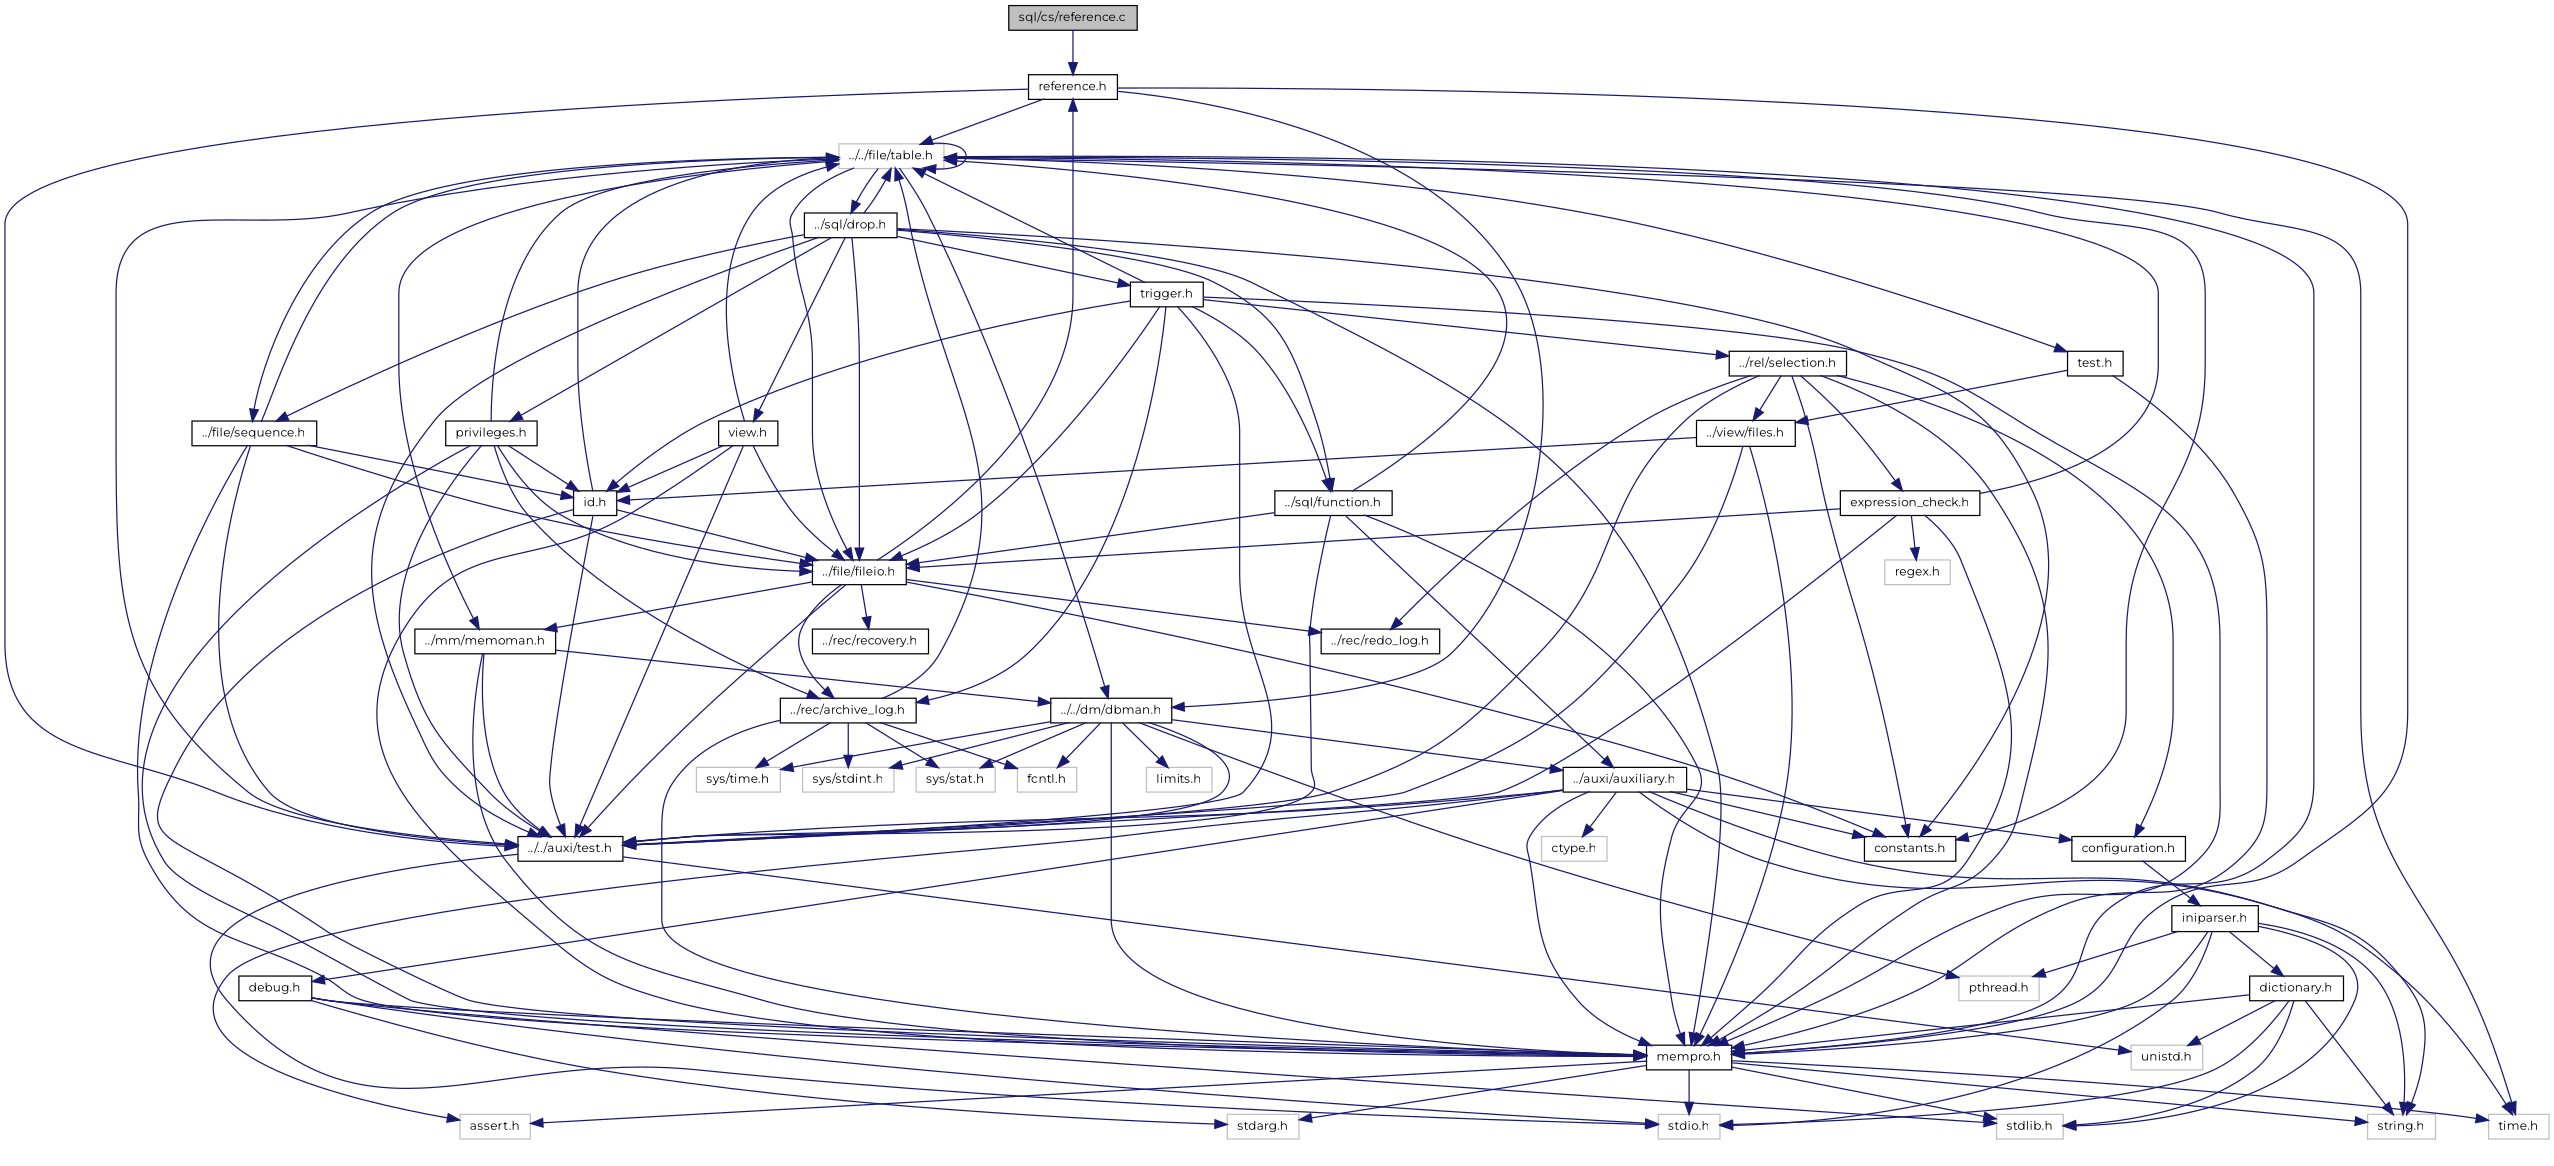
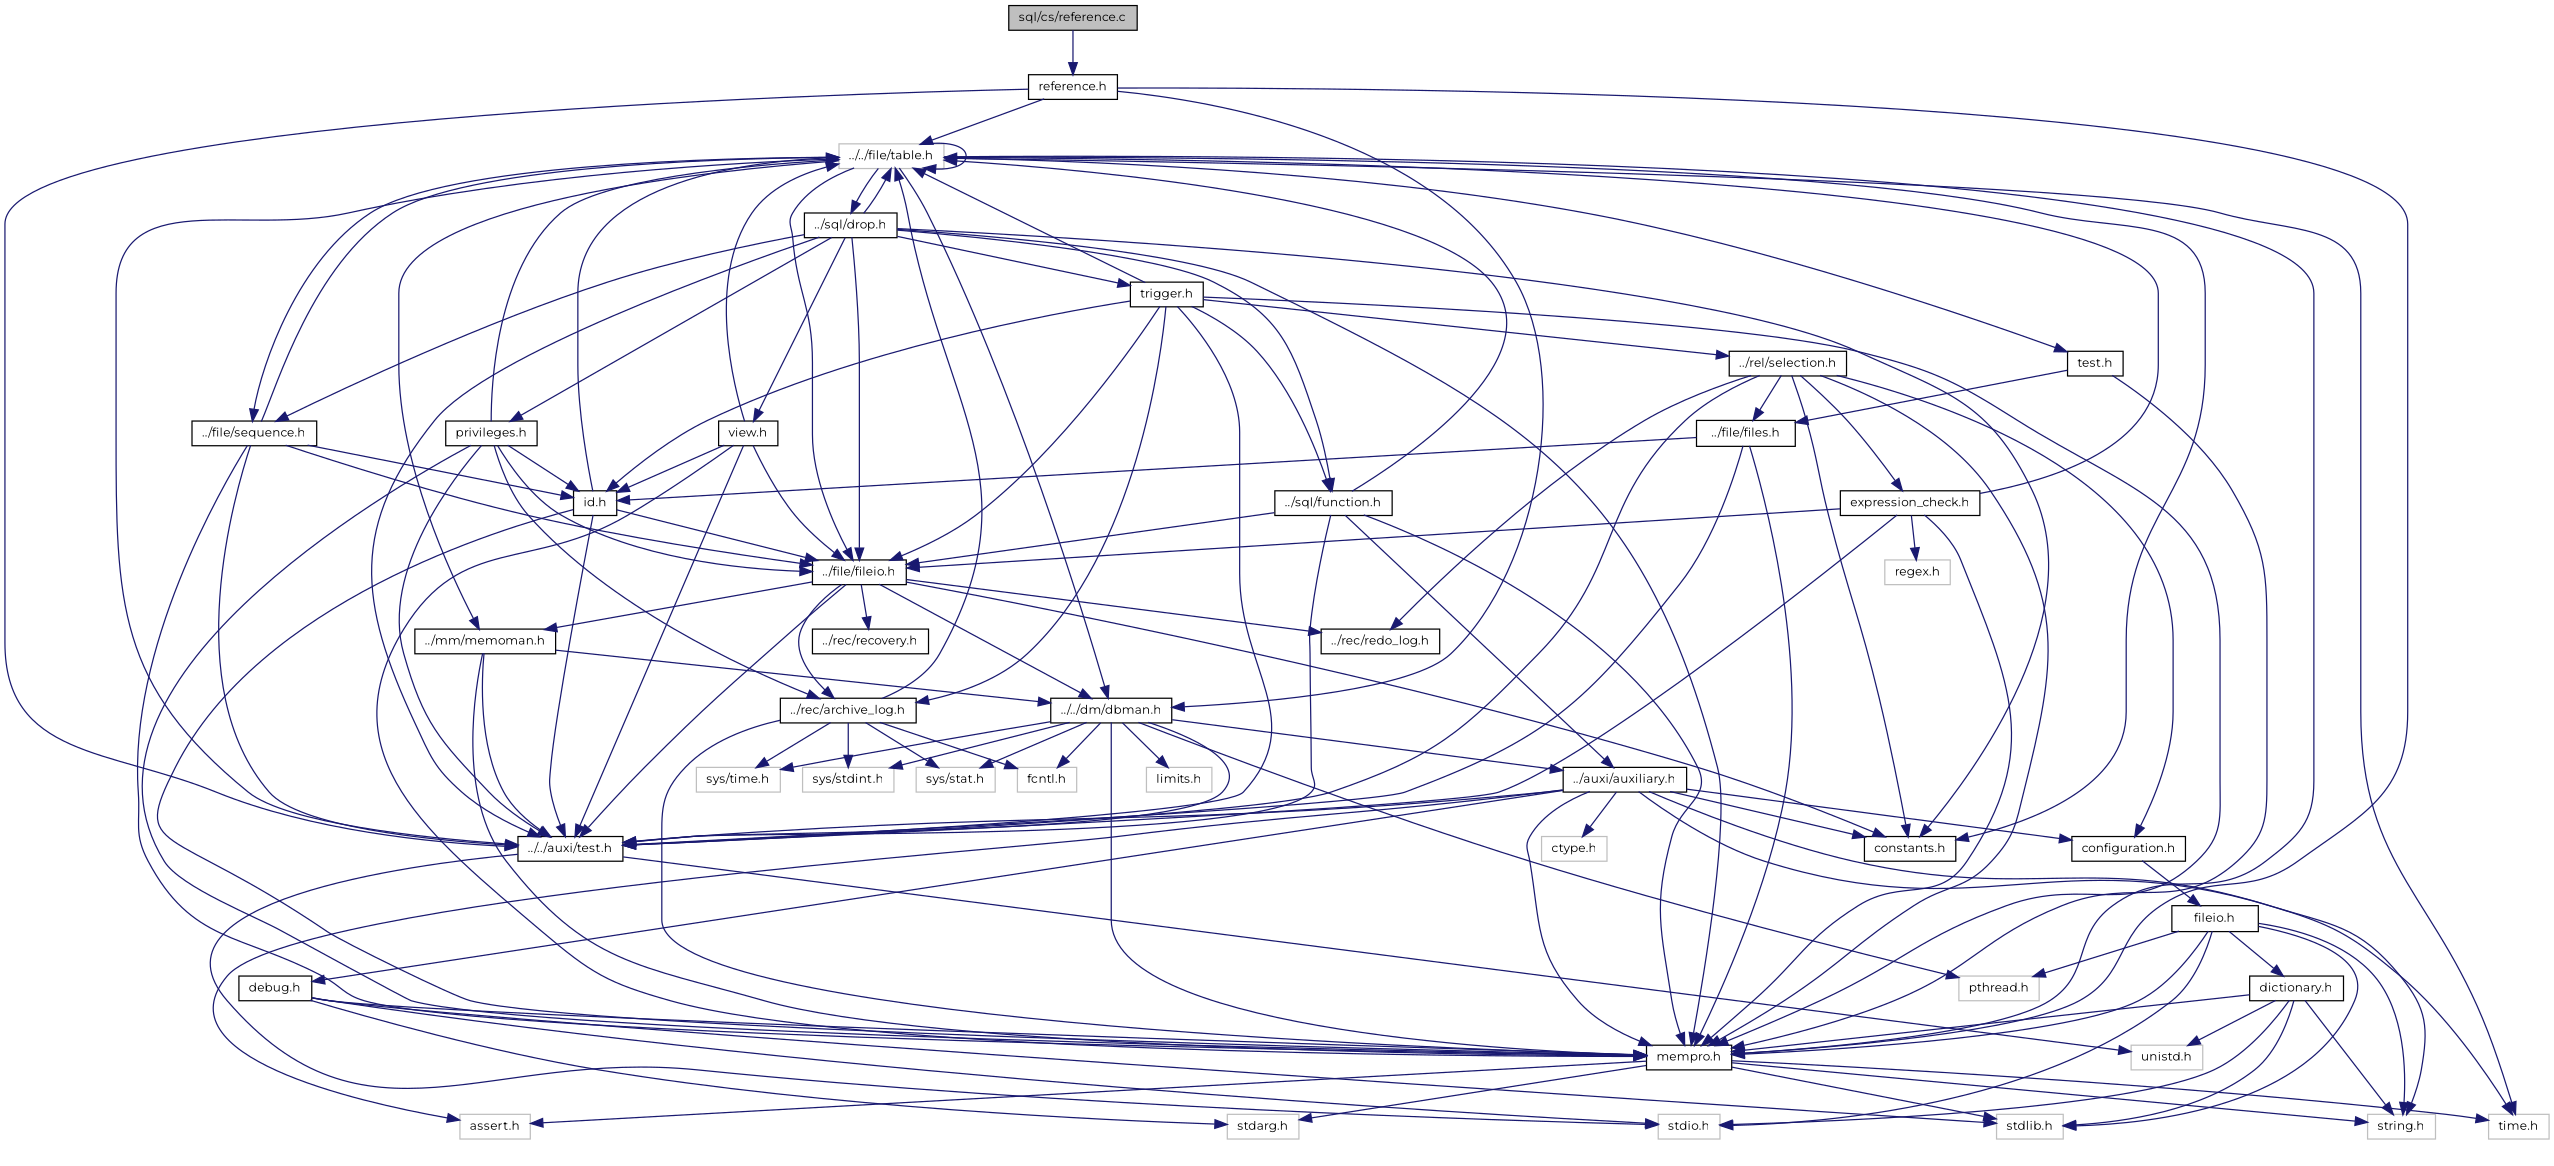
edge "../file/fileio.h" -> "reference.h": now "../file/fileio.h" -> "../../dm/dbman.h"
node "../view/files.h": label "../view/files.h" -> "../file/files.h"
node "iniparser.h": label "iniparser.h" -> "fileio.h"
edge "mempro.h" -> "stdio.h": removed
